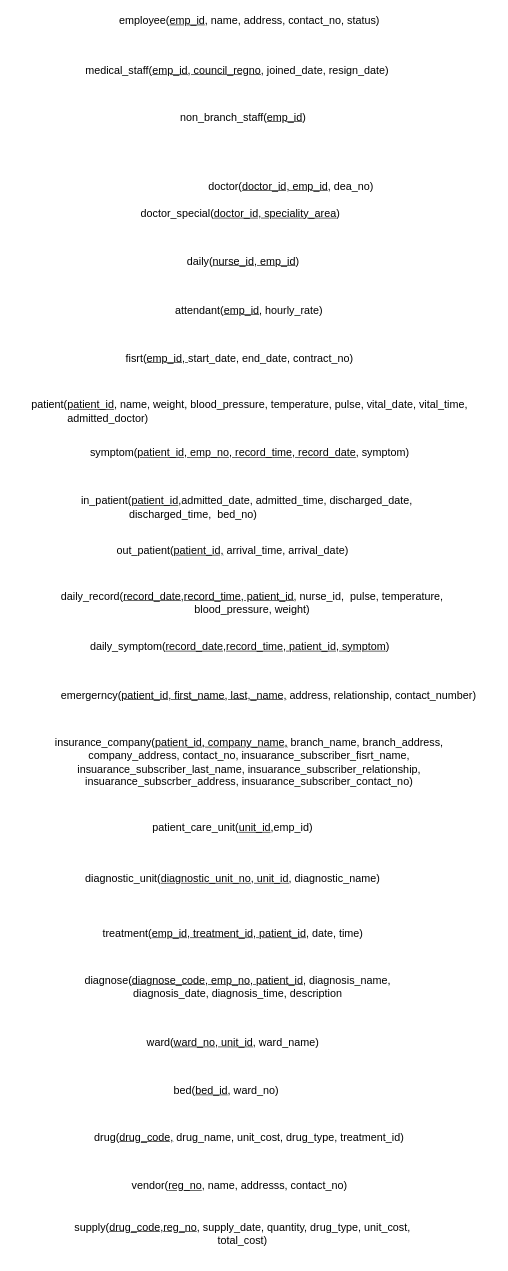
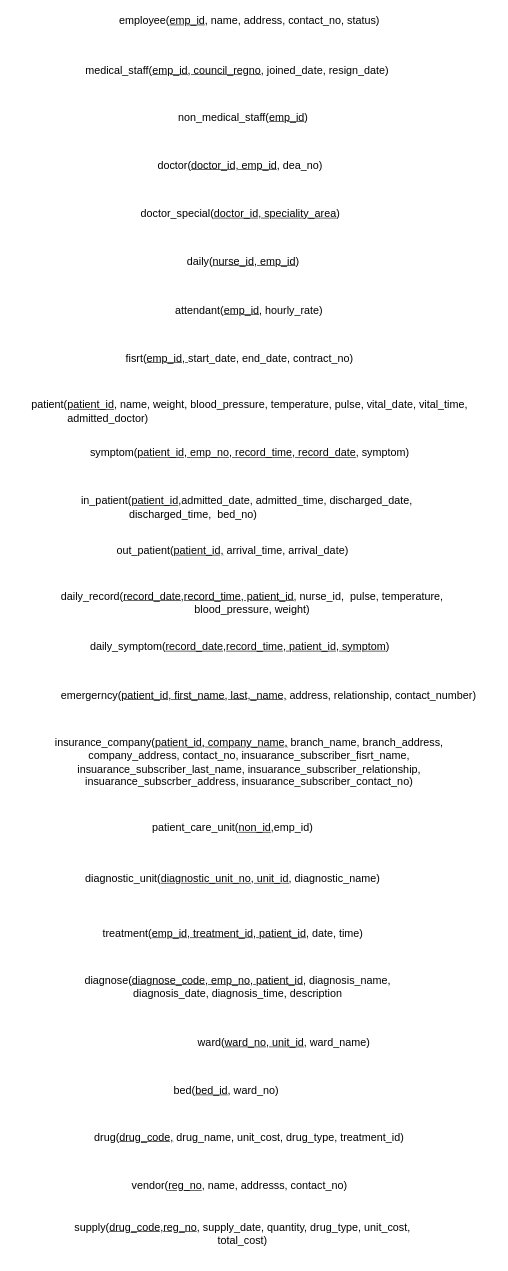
node "non_branch_staff(emp_id)": label "non_branch_staff(emp_id)" -> "non_medical_staff(emp_id)"
node "doctor(doctor_id, emp_id, dea_no)": moved (291, 186) -> (240, 165)
node "patient_care_unit(unit_id,emp_id)": label "patient_care_unit(unit_id,emp_id)" -> "patient_care_unit(non_id,emp_id)"
node "ward(ward_no, unit_id, ward_name)": moved (233, 1043) -> (284, 1043)
